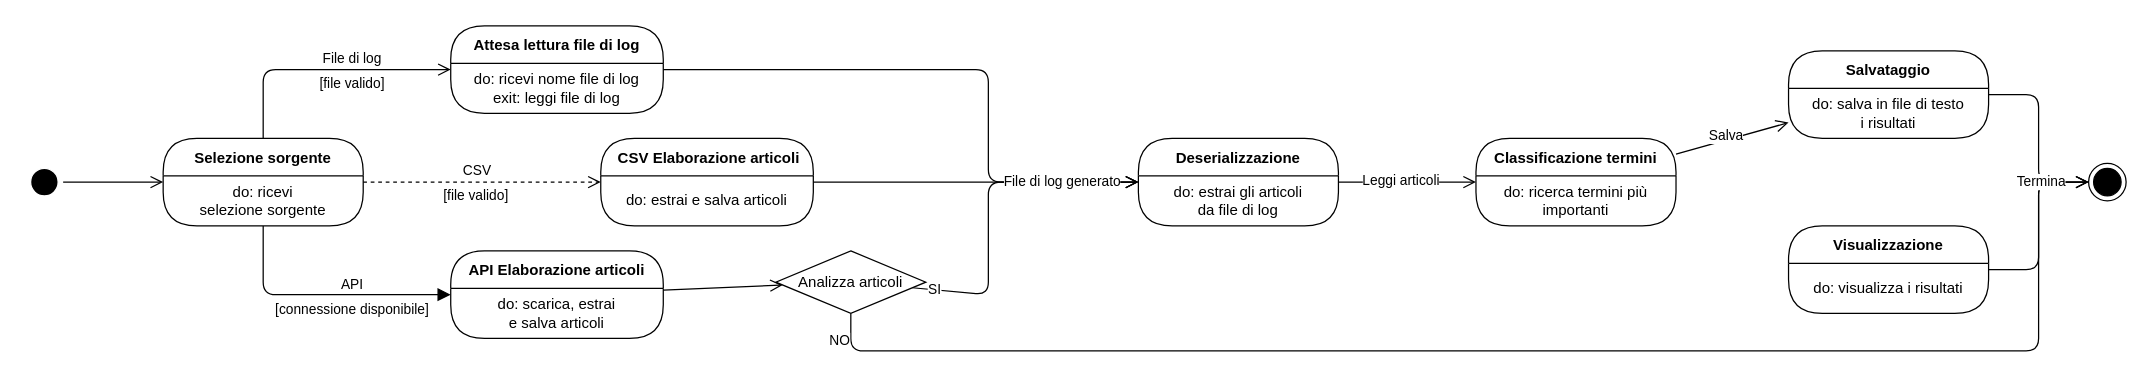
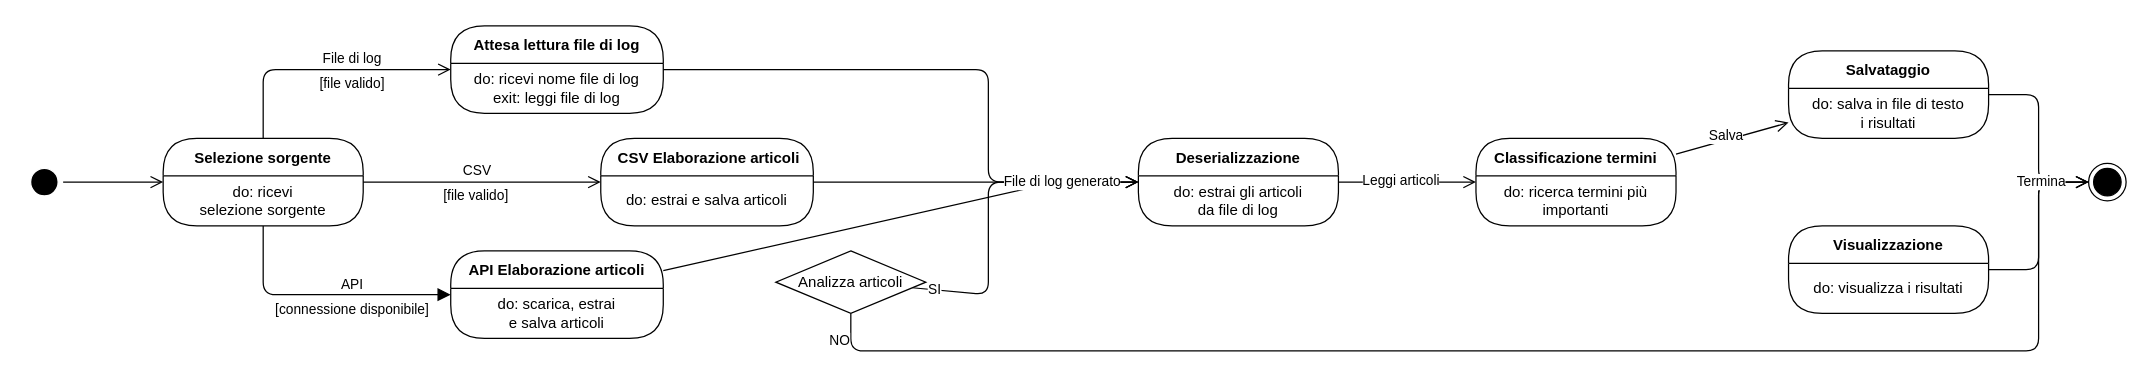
edge "Selezione sorgente" -> "CSV Elaborazione articoli": style dashed -> solid
edge "API Elaborazione articoli" -> "Analizza articoli": now "API Elaborazione articoli" -> "File di log generato"
